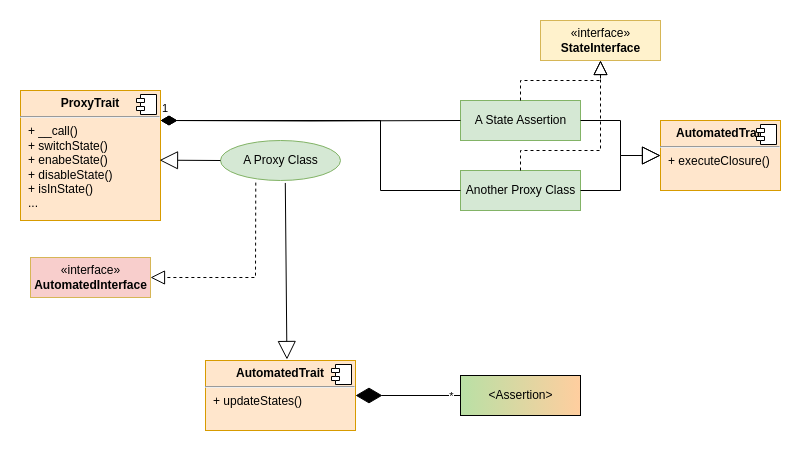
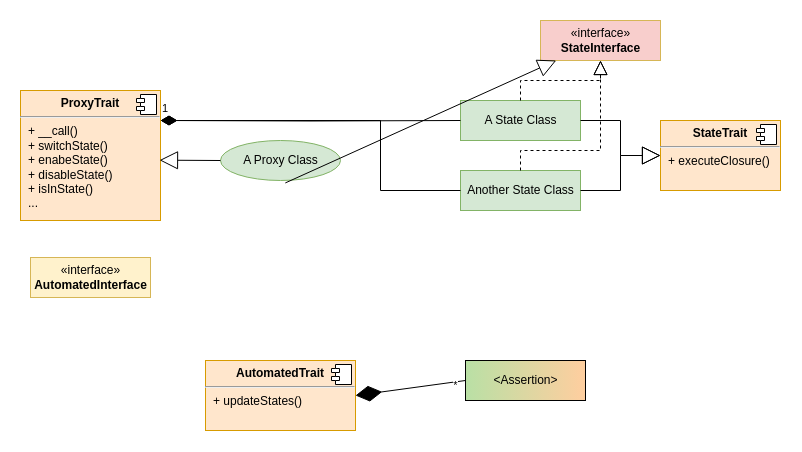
node "«interface» StateInterface": fillcolor #fff2cc -> #f8cecc
node "A State Assertion": label "A State Assertion" -> "A State Class"
node "AutomatedTrait + executeClosure()": label "AutomatedTrait + executeClosure()" -> "StateTrait + executeClosure()"
node "Another Proxy Class": label "Another Proxy Class" -> "Another State Class"
edge "A Proxy Class" -> "AutomatedTrait + updateStates()": now "A Proxy Class" -> "«interface» StateInterface"
edge "A Proxy Class" -> "«interface» AutomatedInterface": removed
node "«interface» AutomatedInterface": fillcolor #f8cecc -> #fff2cc
node "<Assertion>": moved (521, 396) -> (526, 381)
